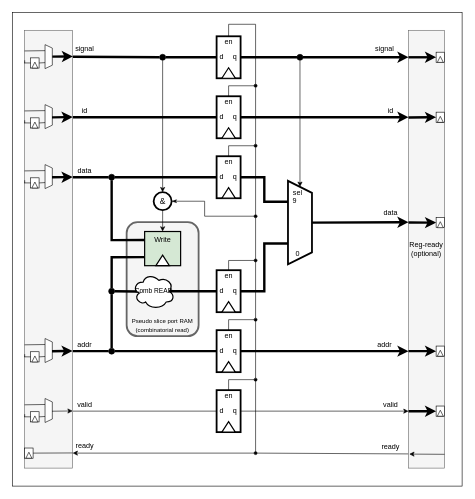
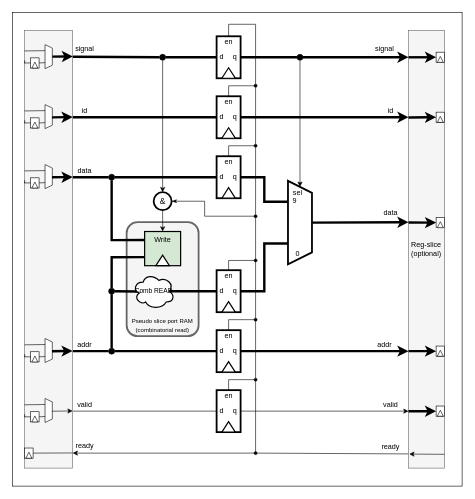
node "Reg-ready (optional)": label "Reg-ready (optional)" -> "Reg-slice (optional)"
